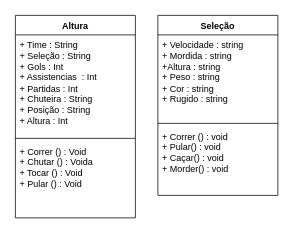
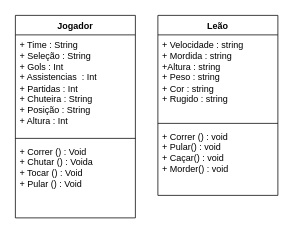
node "Altura": label "Altura" -> "Jogador"
node "Seleção": label "Seleção" -> "Leão"
